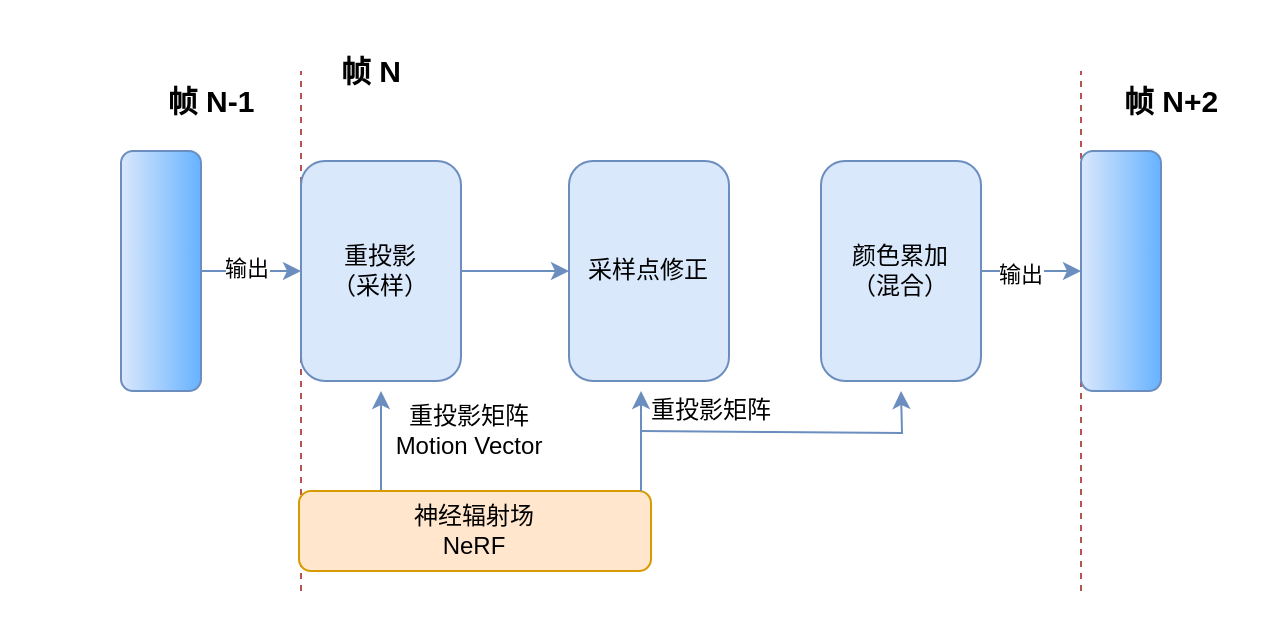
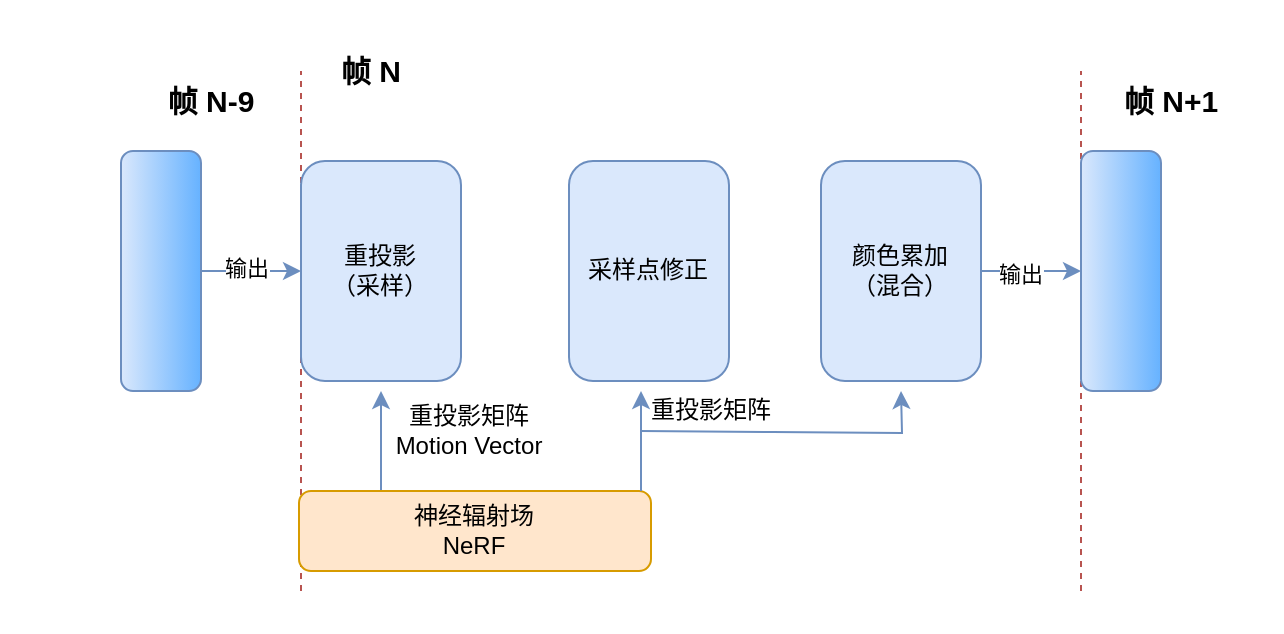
node "帧 N-1": label "帧 N-1" -> "帧 N-9"
node "帧 N+2": label "帧 N+2" -> "帧 N+1"
edge "重投影 （采样）" -> "采样点修正": removed
